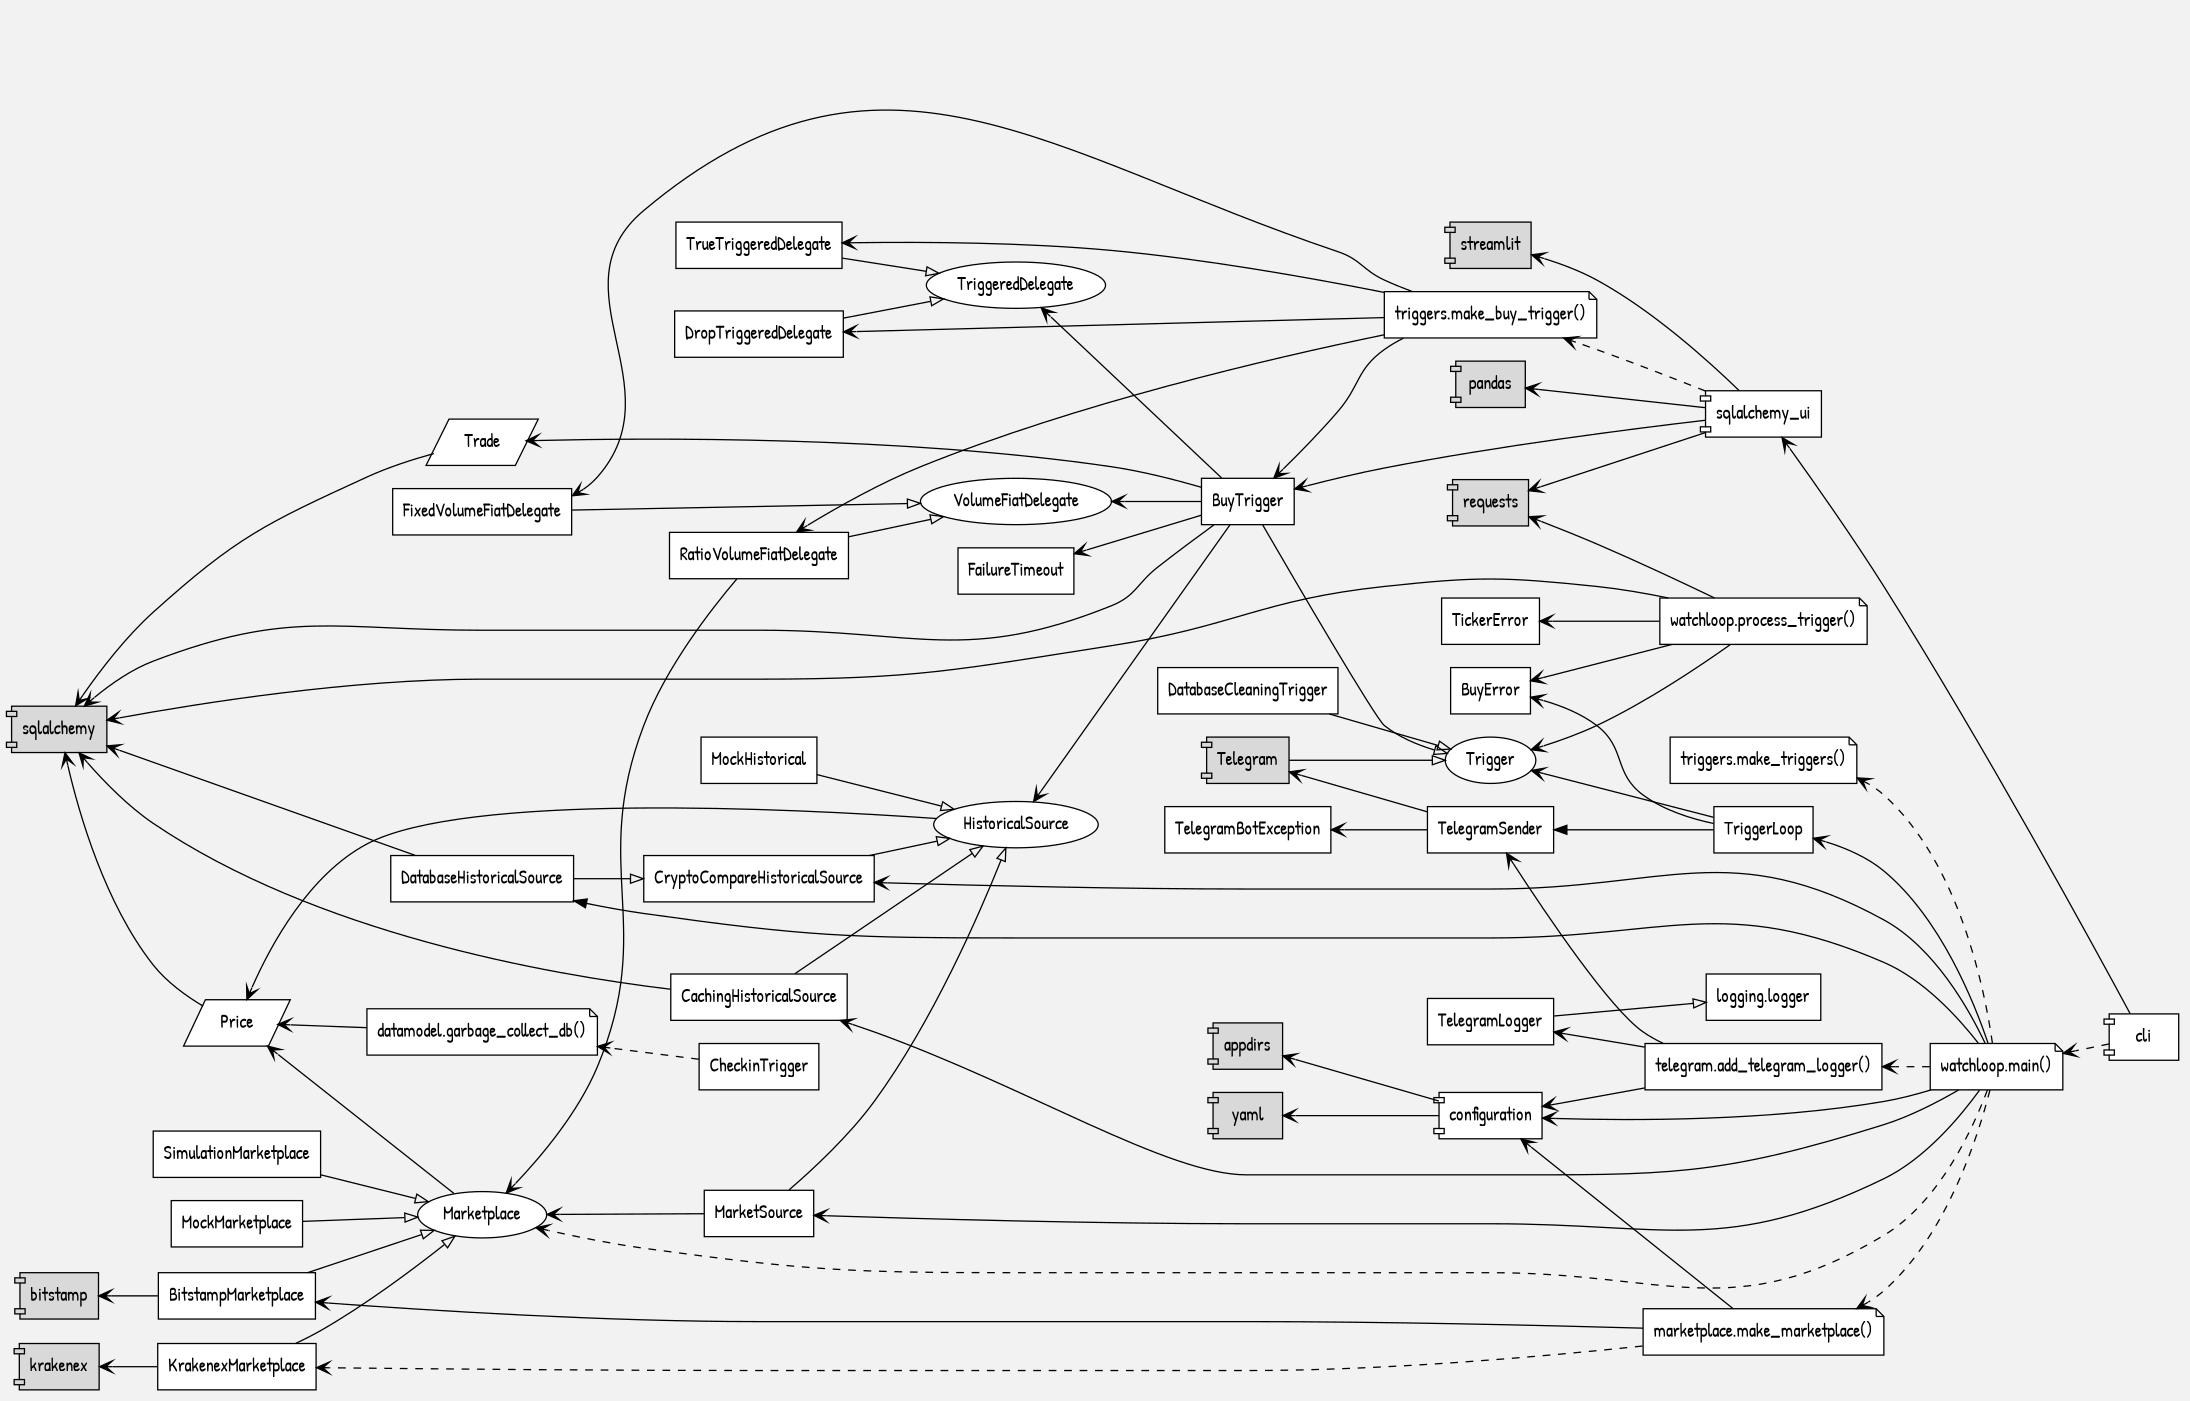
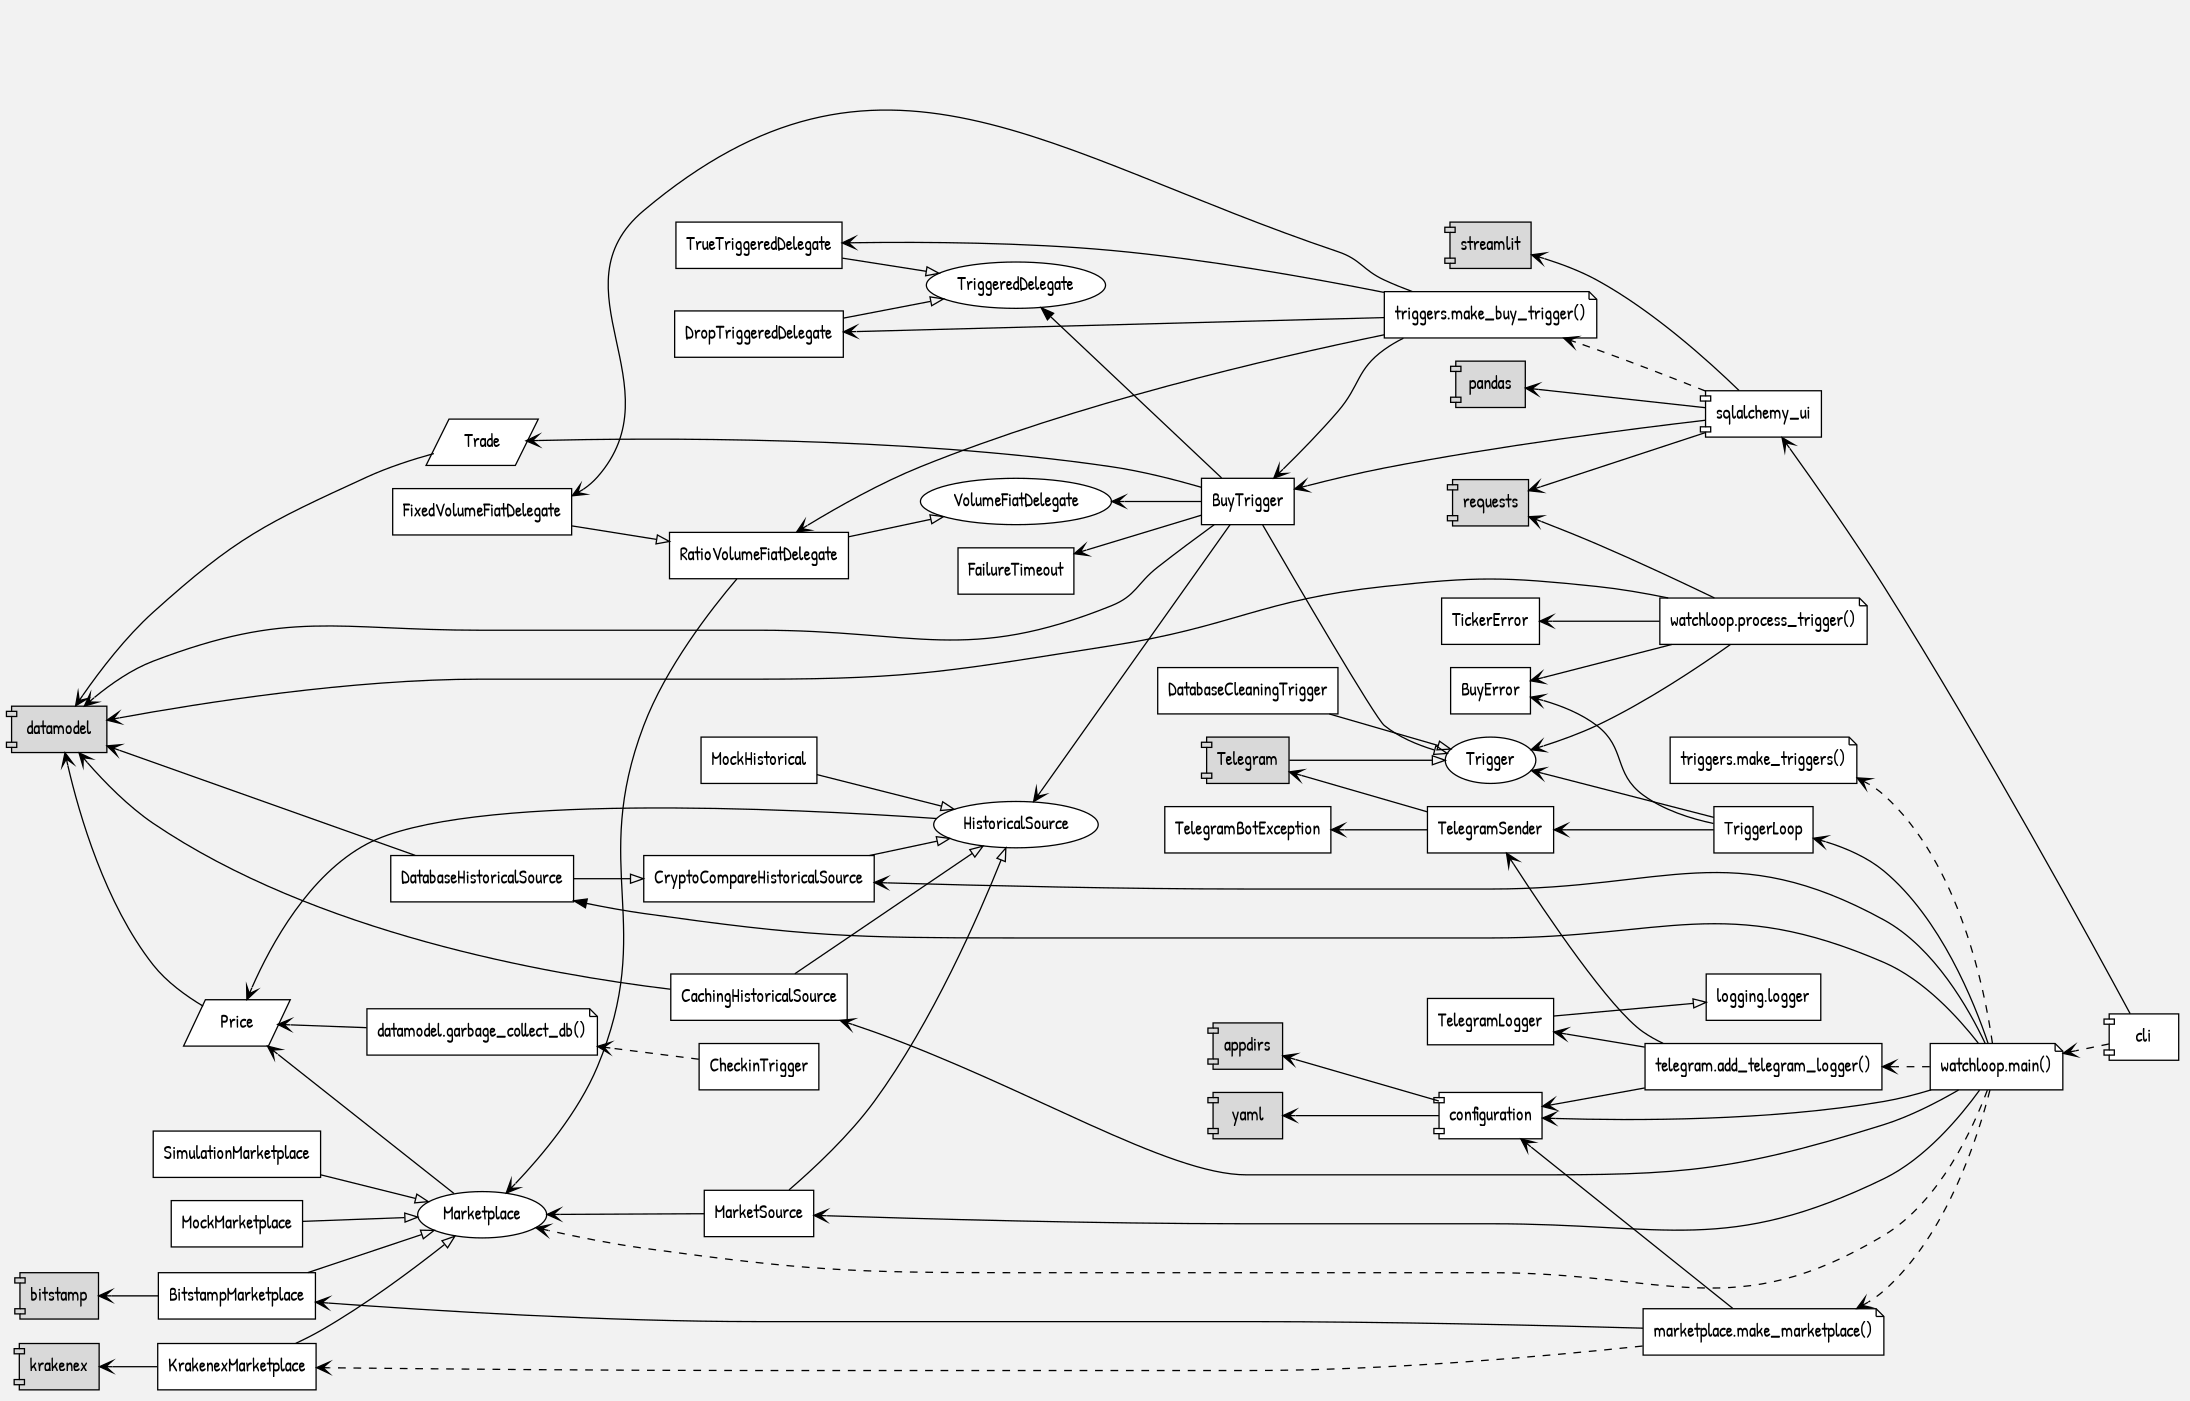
edge "BuyTrigger" -> "TriggeredDelegate": arrowhead vee -> normal
edge "FixedVolumeFiatDelegate" -> "VolumeFiatDelegate": now "FixedVolumeFiatDelegate" -> "RatioVolumeFiatDelegate"
node "sqlalchemy": label "sqlalchemy" -> "datamodel"
edge "TriggerLoop" -> "TelegramSender": arrowhead normal -> vee
